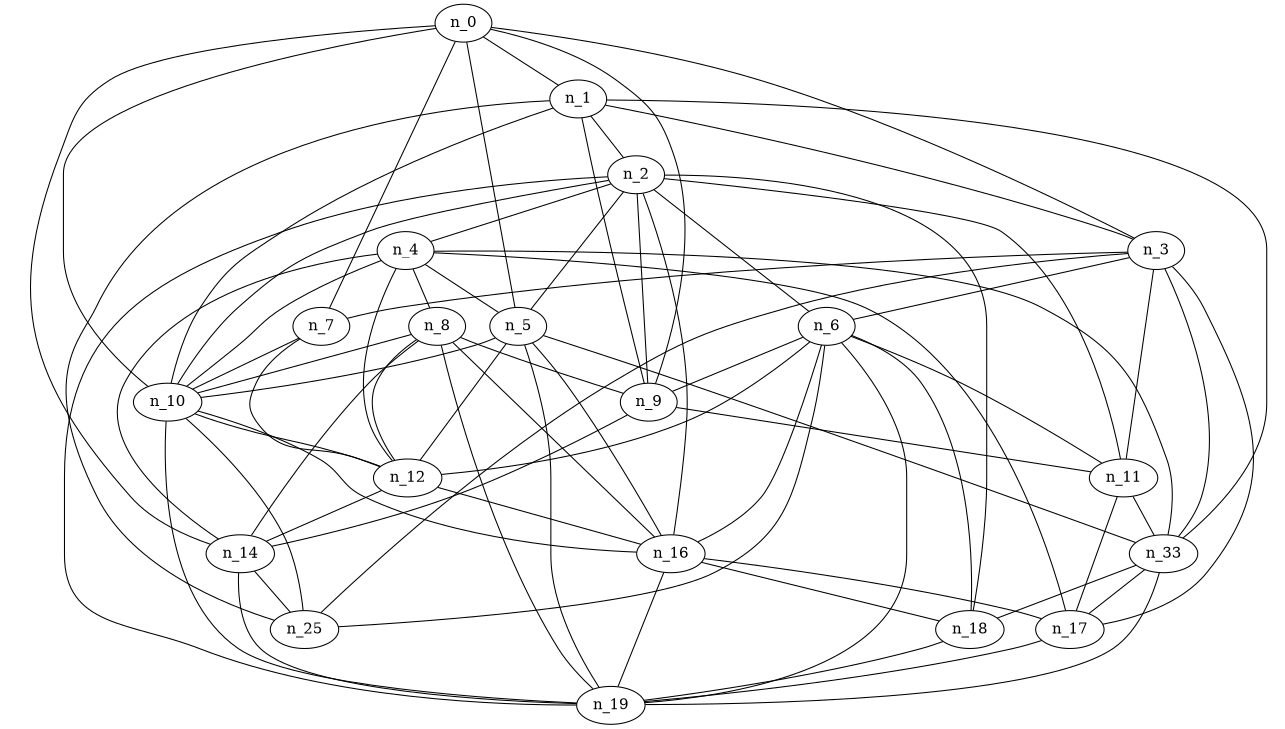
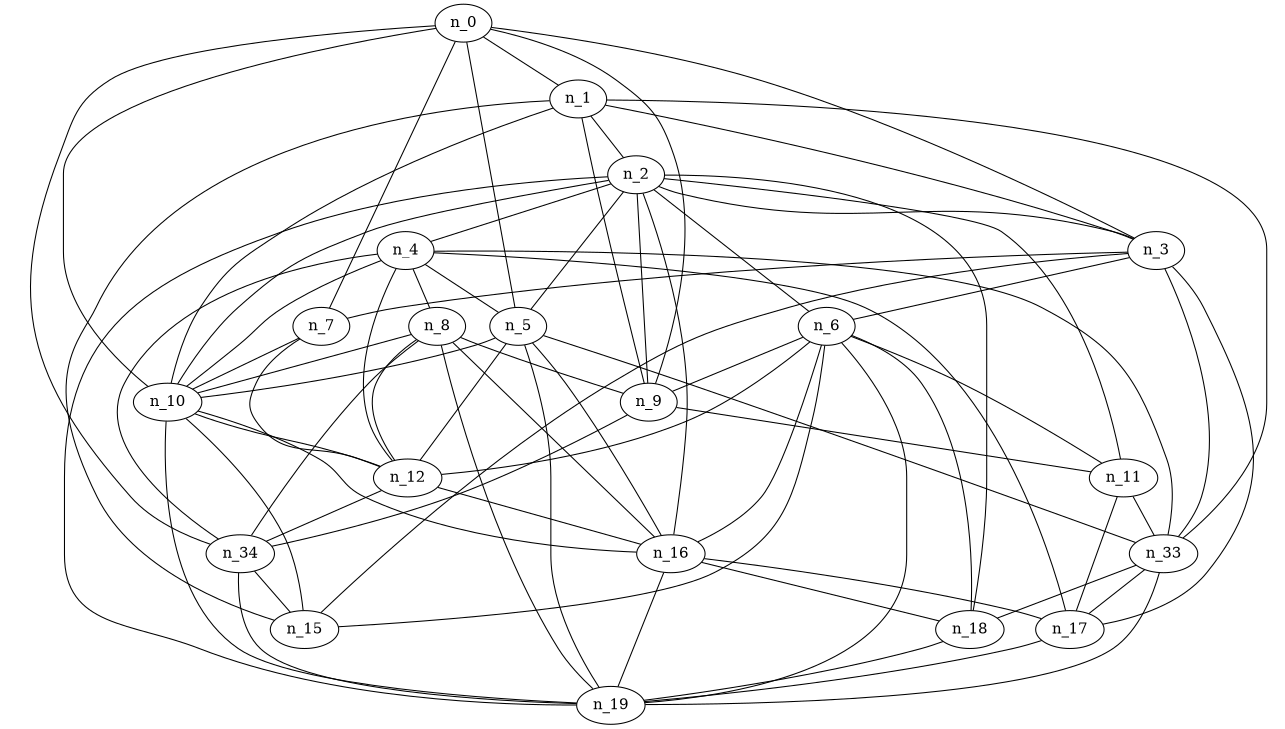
edge "n_3" -- "n_11": now "n_3" -- "n_2"
node "n_14": label "n_14" -> "n_34"
node "n_25": label "n_25" -> "n_15"
